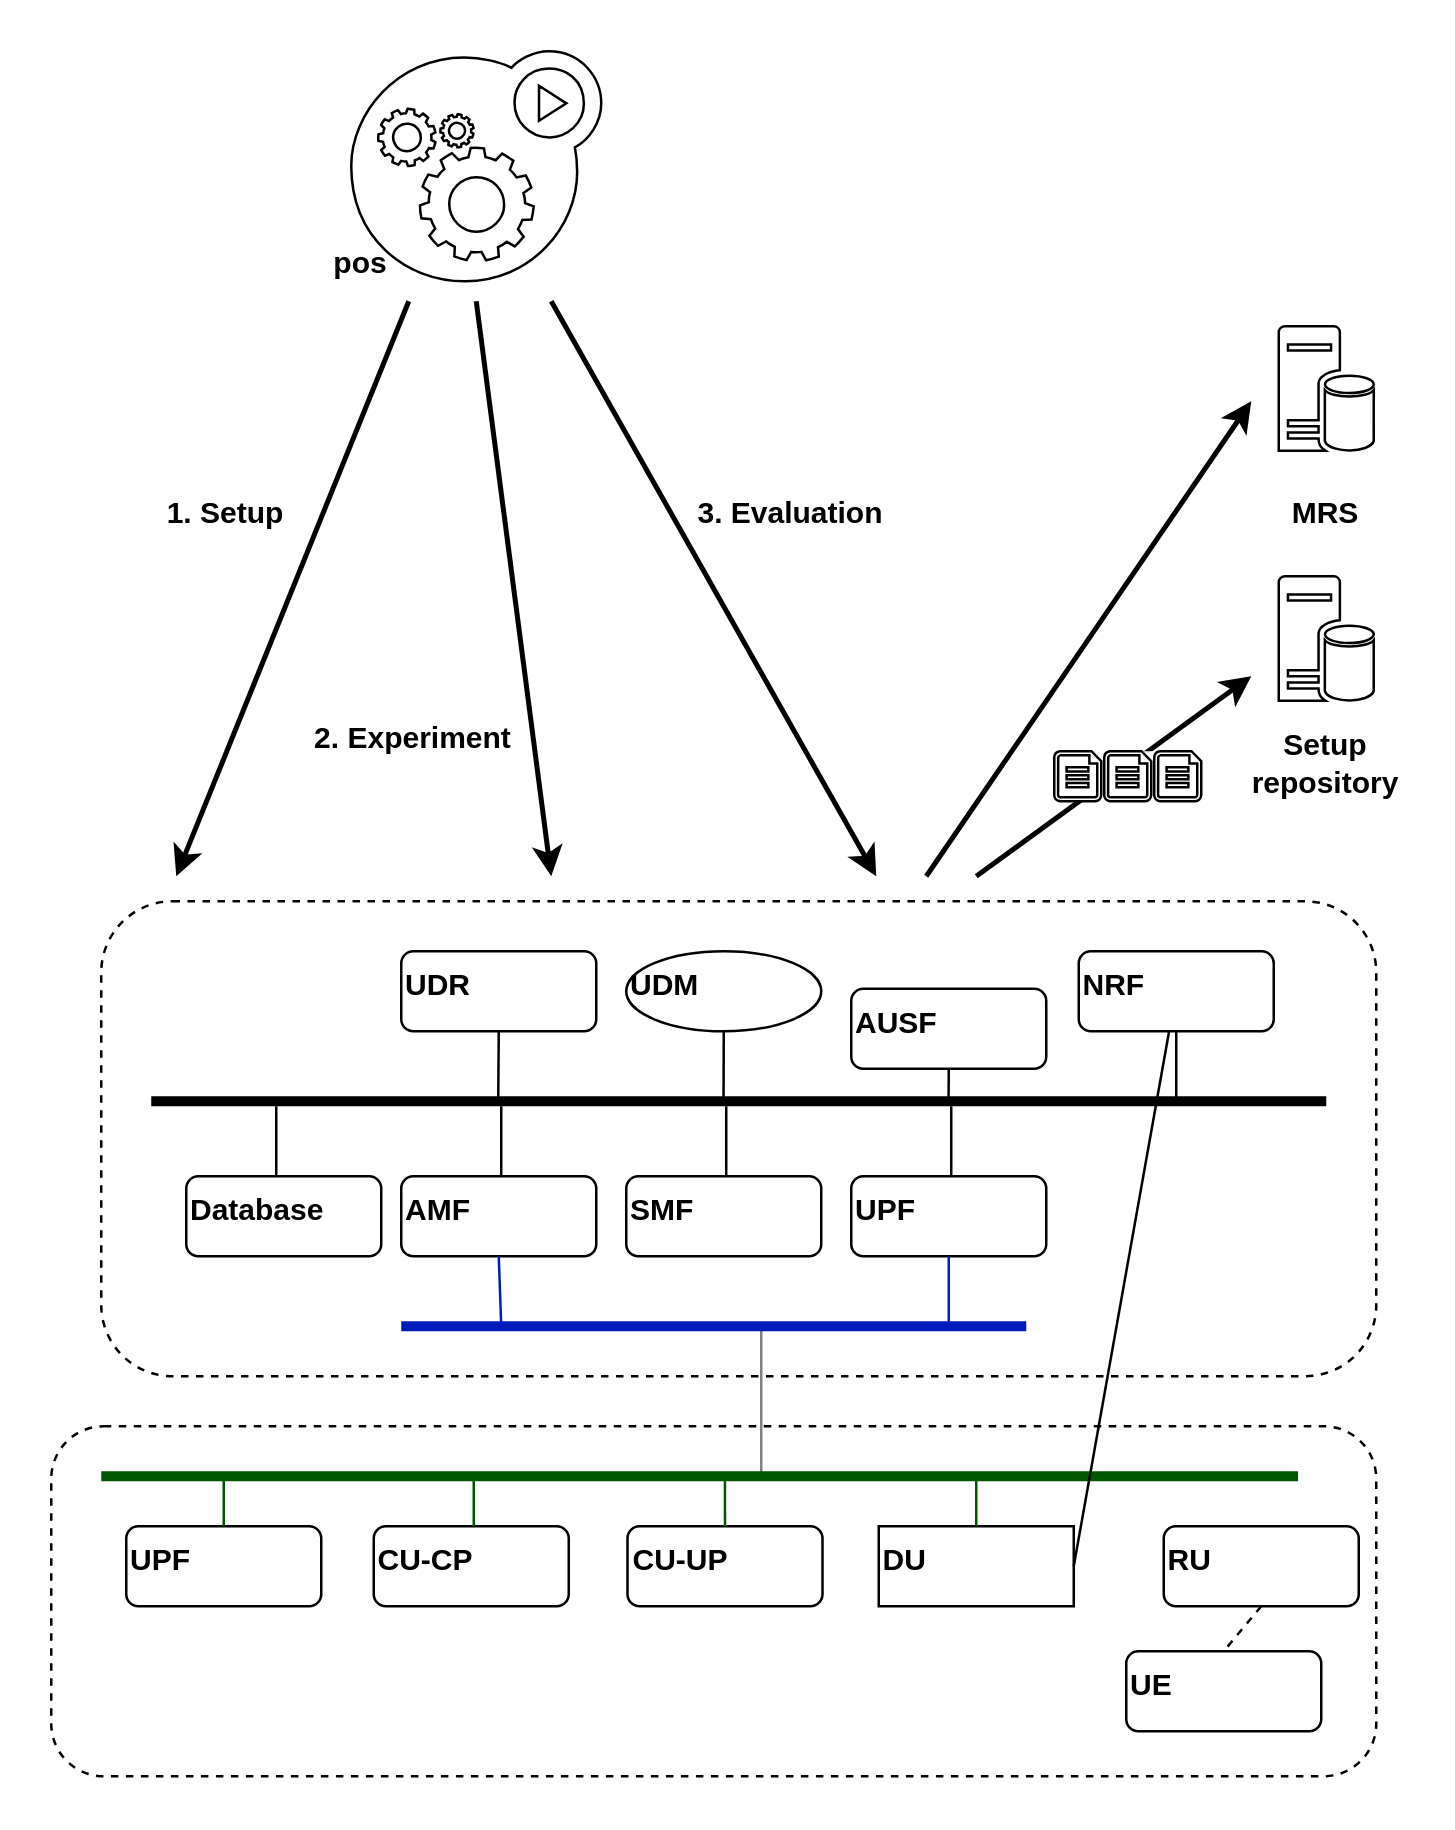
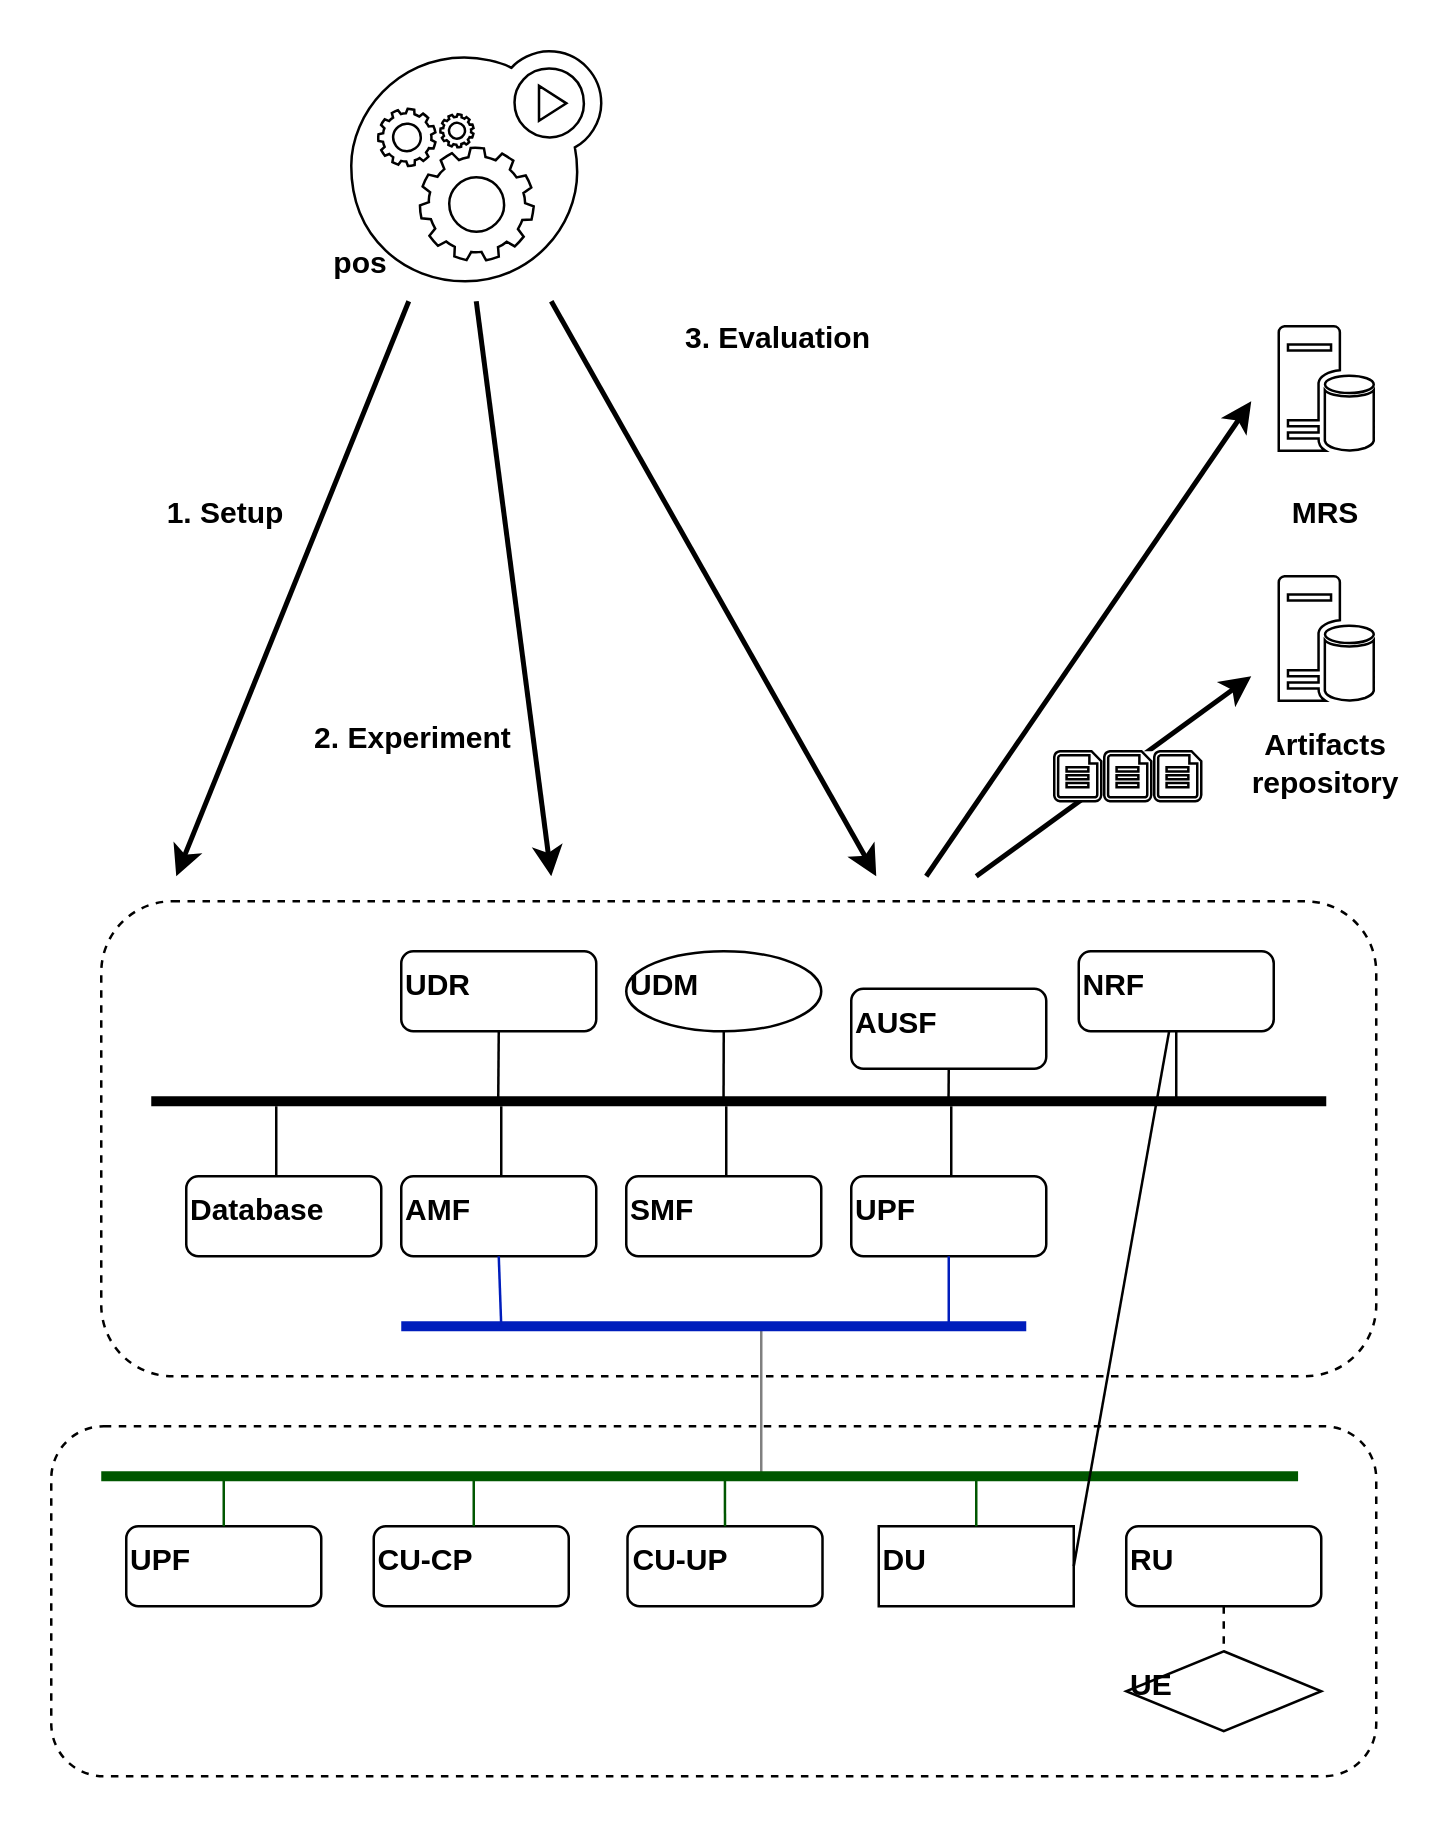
node "3. Evaluation": moved (791, 514) -> (779, 339)
node "Setup repository": label "Setup repository" -> "Artifacts repository"
node "RU": moved (1261, 1566) -> (1224, 1566)
node "UE": shape rounded rectangle -> diamond
